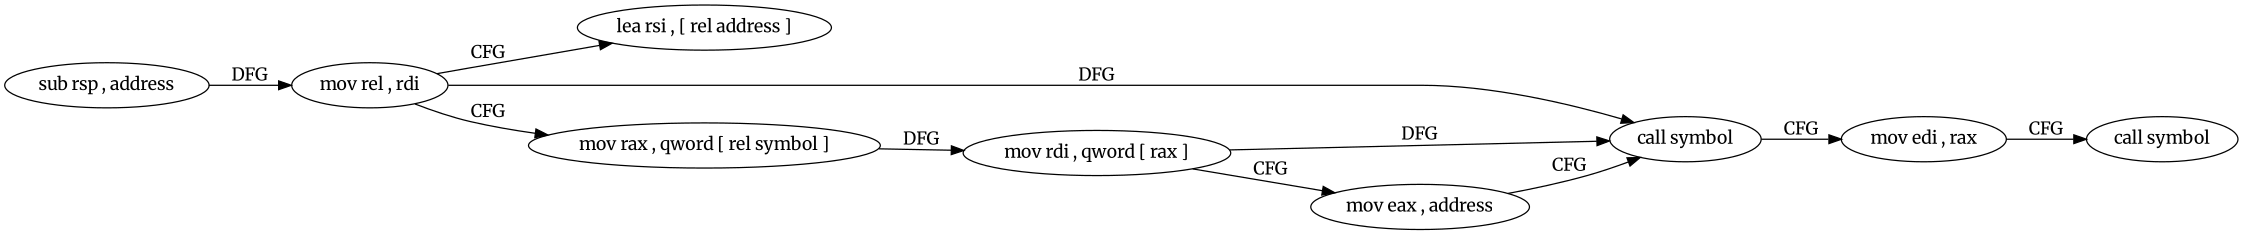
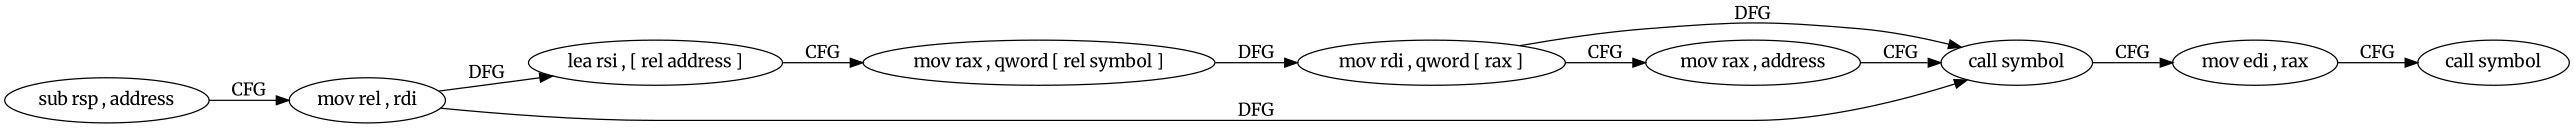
edge "mov rel , rdi" -> "lea rsi , [ rel address ]": label "CFG" -> "DFG"
edge "sub rsp , address" -> "mov rel , rdi": label "DFG" -> "CFG"
edge "mov rel , rdi" -> "mov rax , qword [ rel symbol ]": now "lea rsi , [ rel address ]" -> "mov rax , qword [ rel symbol ]"
node "mov eax , address": label "mov eax , address" -> "mov rax , address"
